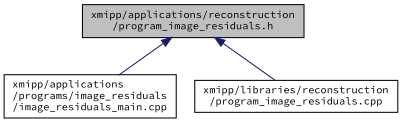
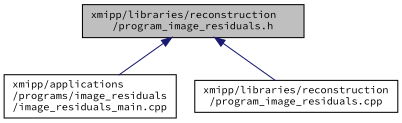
node "xmipp/applications/reconstruction /program_image_residuals.h": label "xmipp/applications/reconstruction /program_image_residuals.h" -> "xmipp/libraries/reconstruction /program_image_residuals.h"
